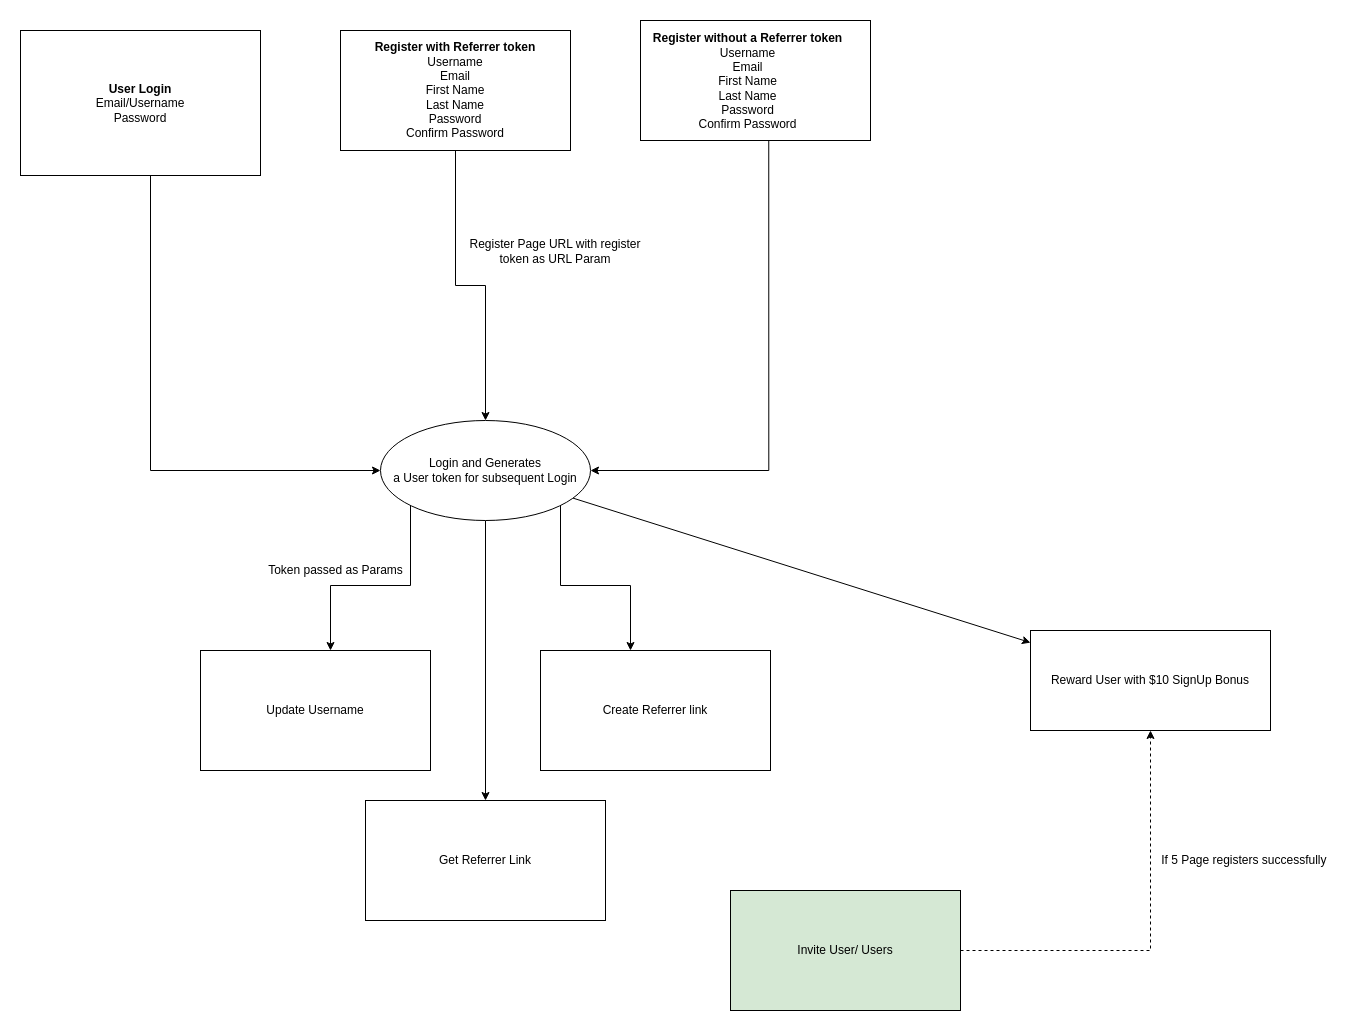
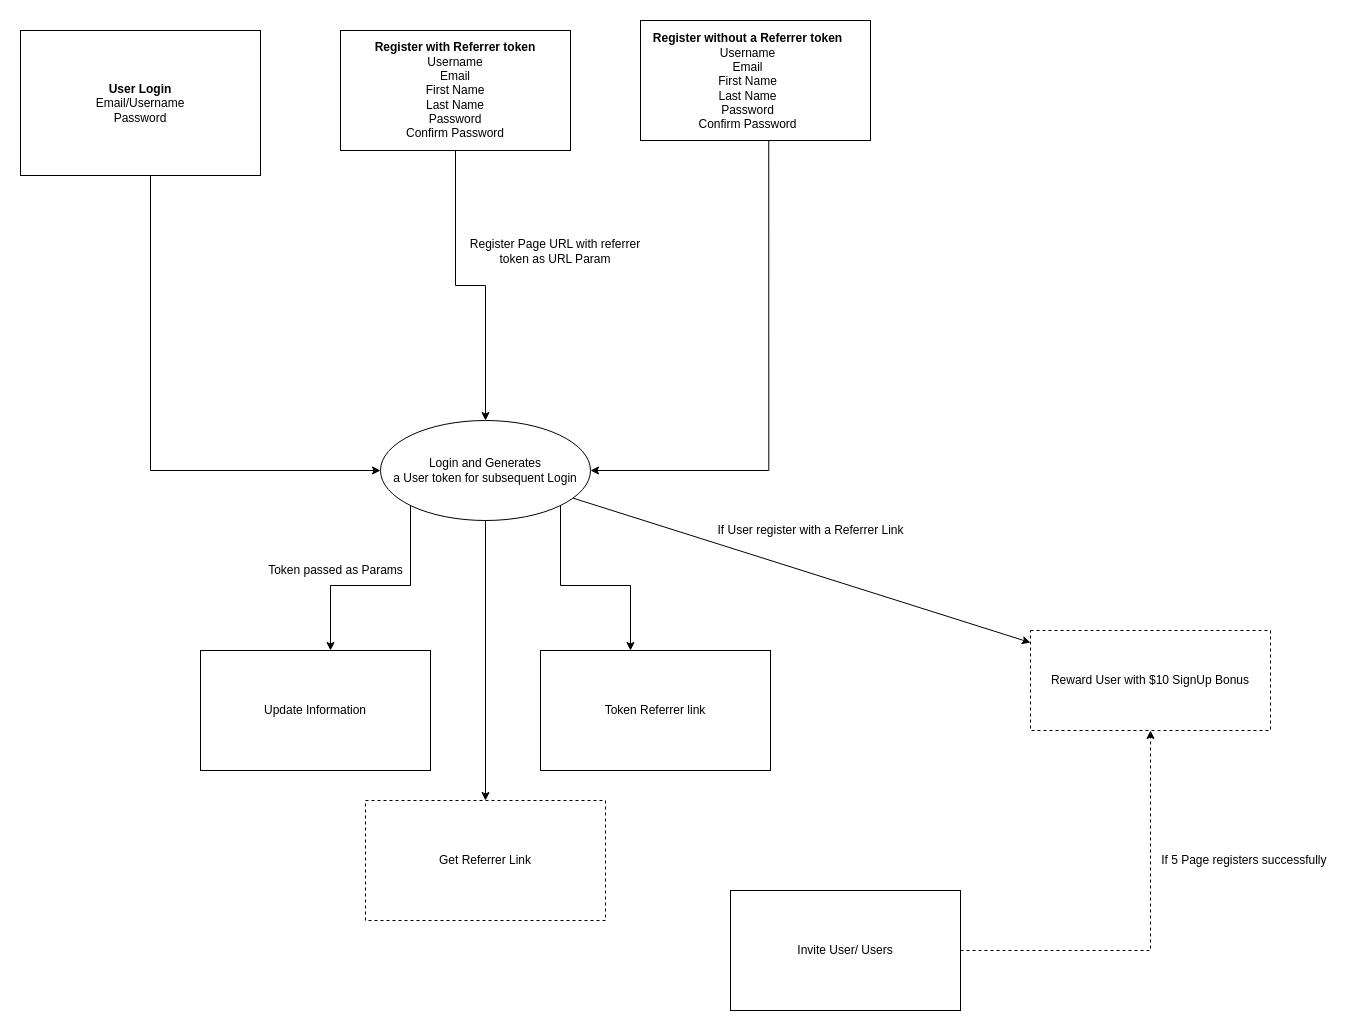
node "Register Page URL with register token as URL Param": label "Register Page URL with register token as URL Param" -> "Register Page URL with referrer token as URL Param"
node "If User register with a Referrer Link": added
node "Reward User with $10 SignUp Bonus": style solid -> dashed
node "Update Username": label "Update Username" -> "Update Information"
node "Create Referrer link": label "Create Referrer link" -> "Token Referrer link"
node "Get Referrer Link": style solid -> dashed
node "Invite User/ Users": fillcolor #d5e8d4 -> #ffffff
